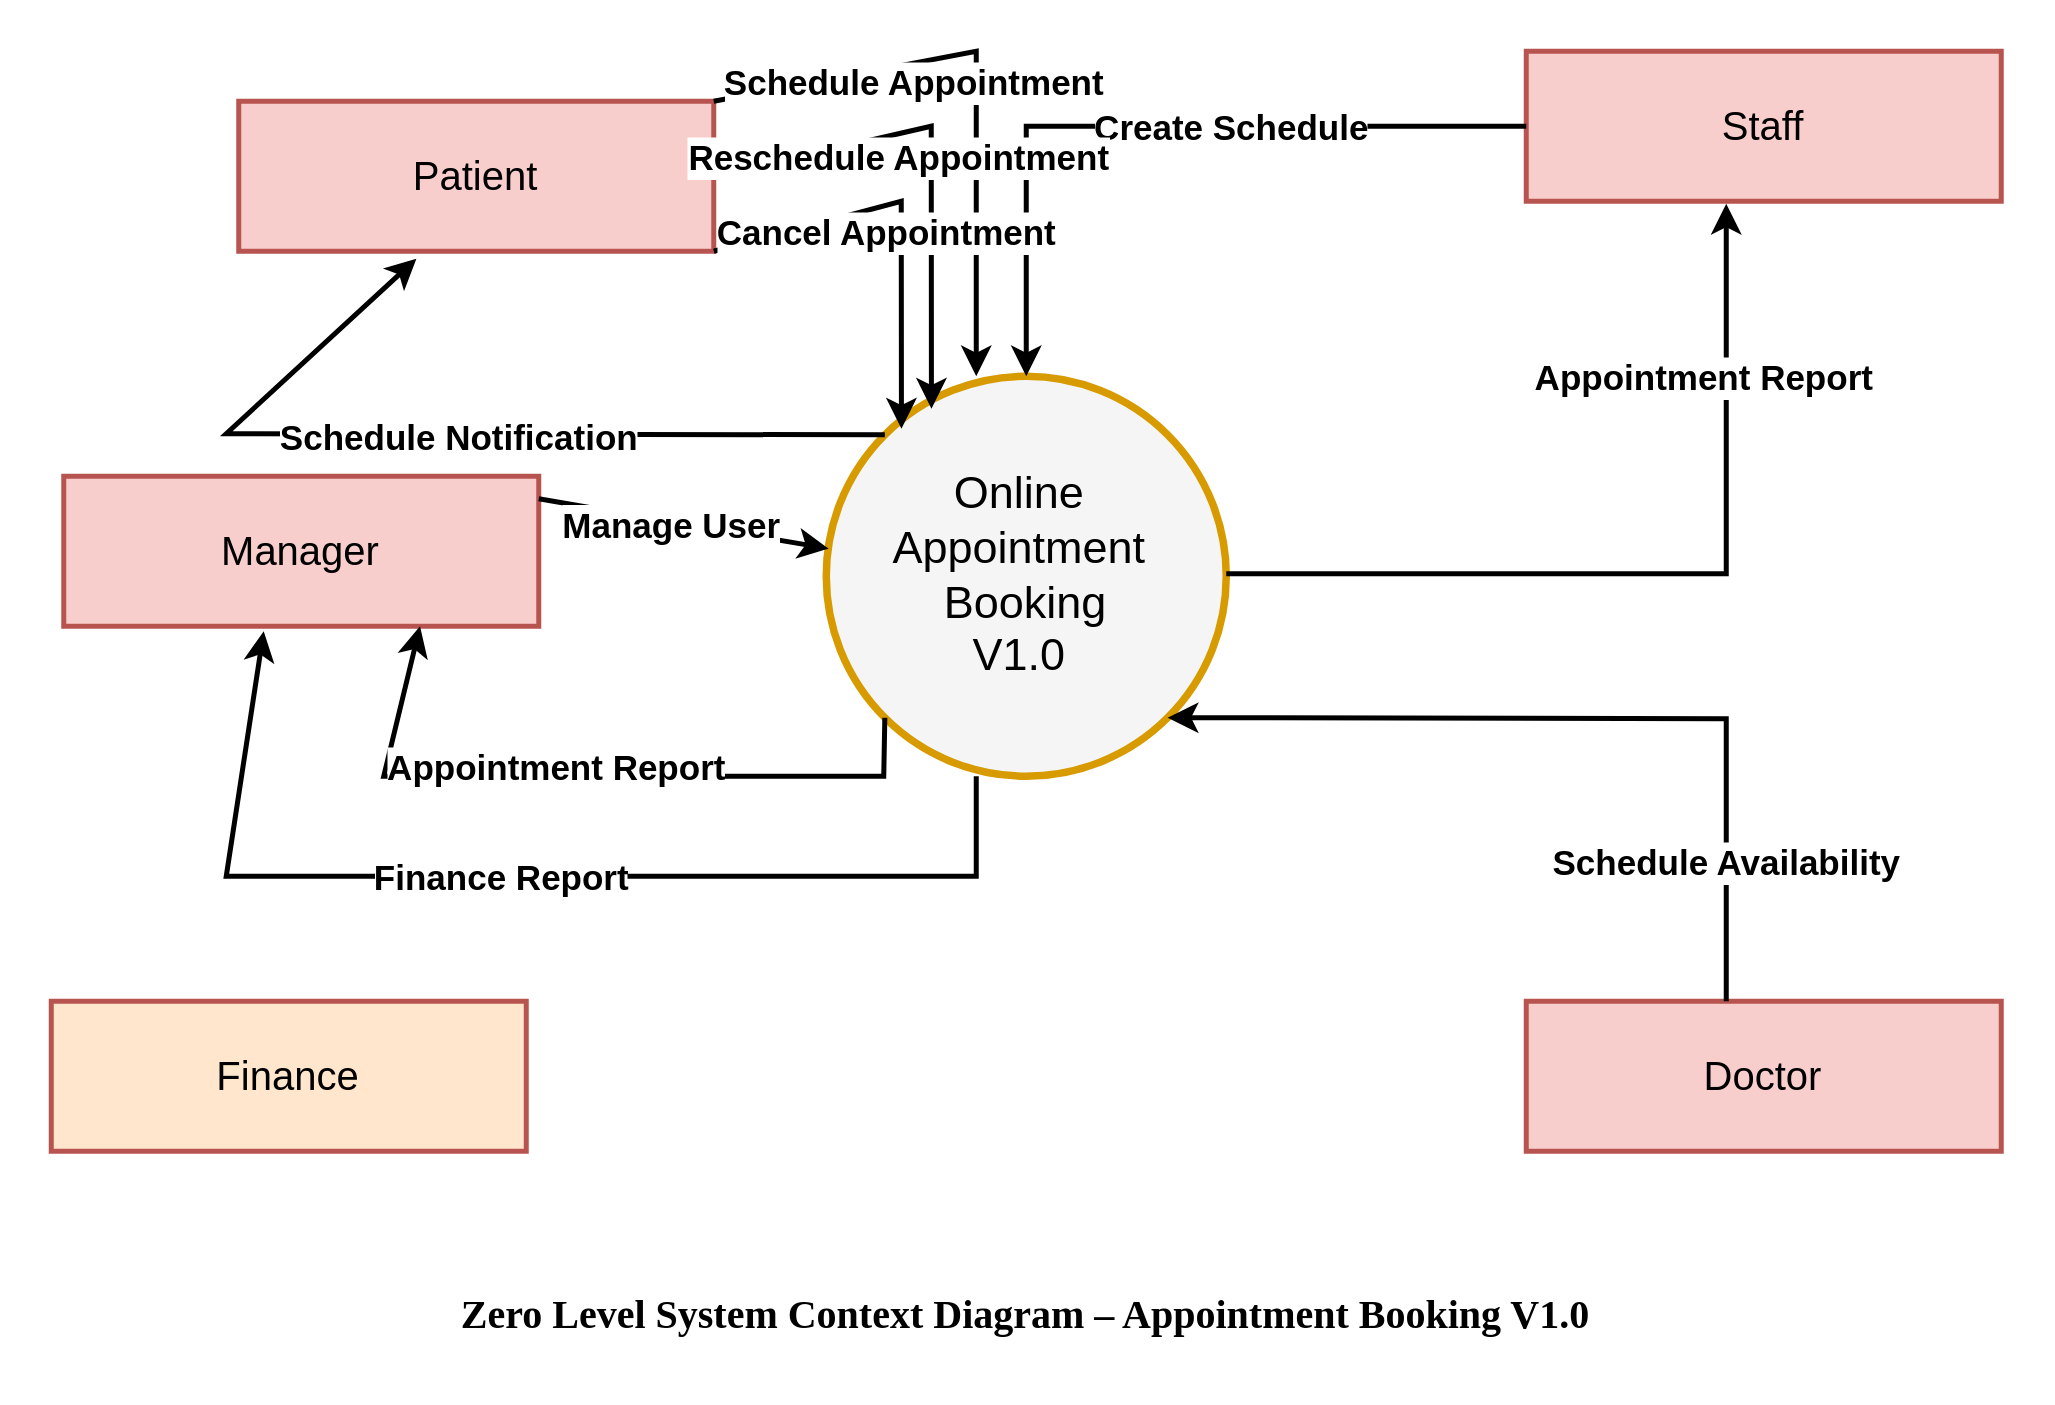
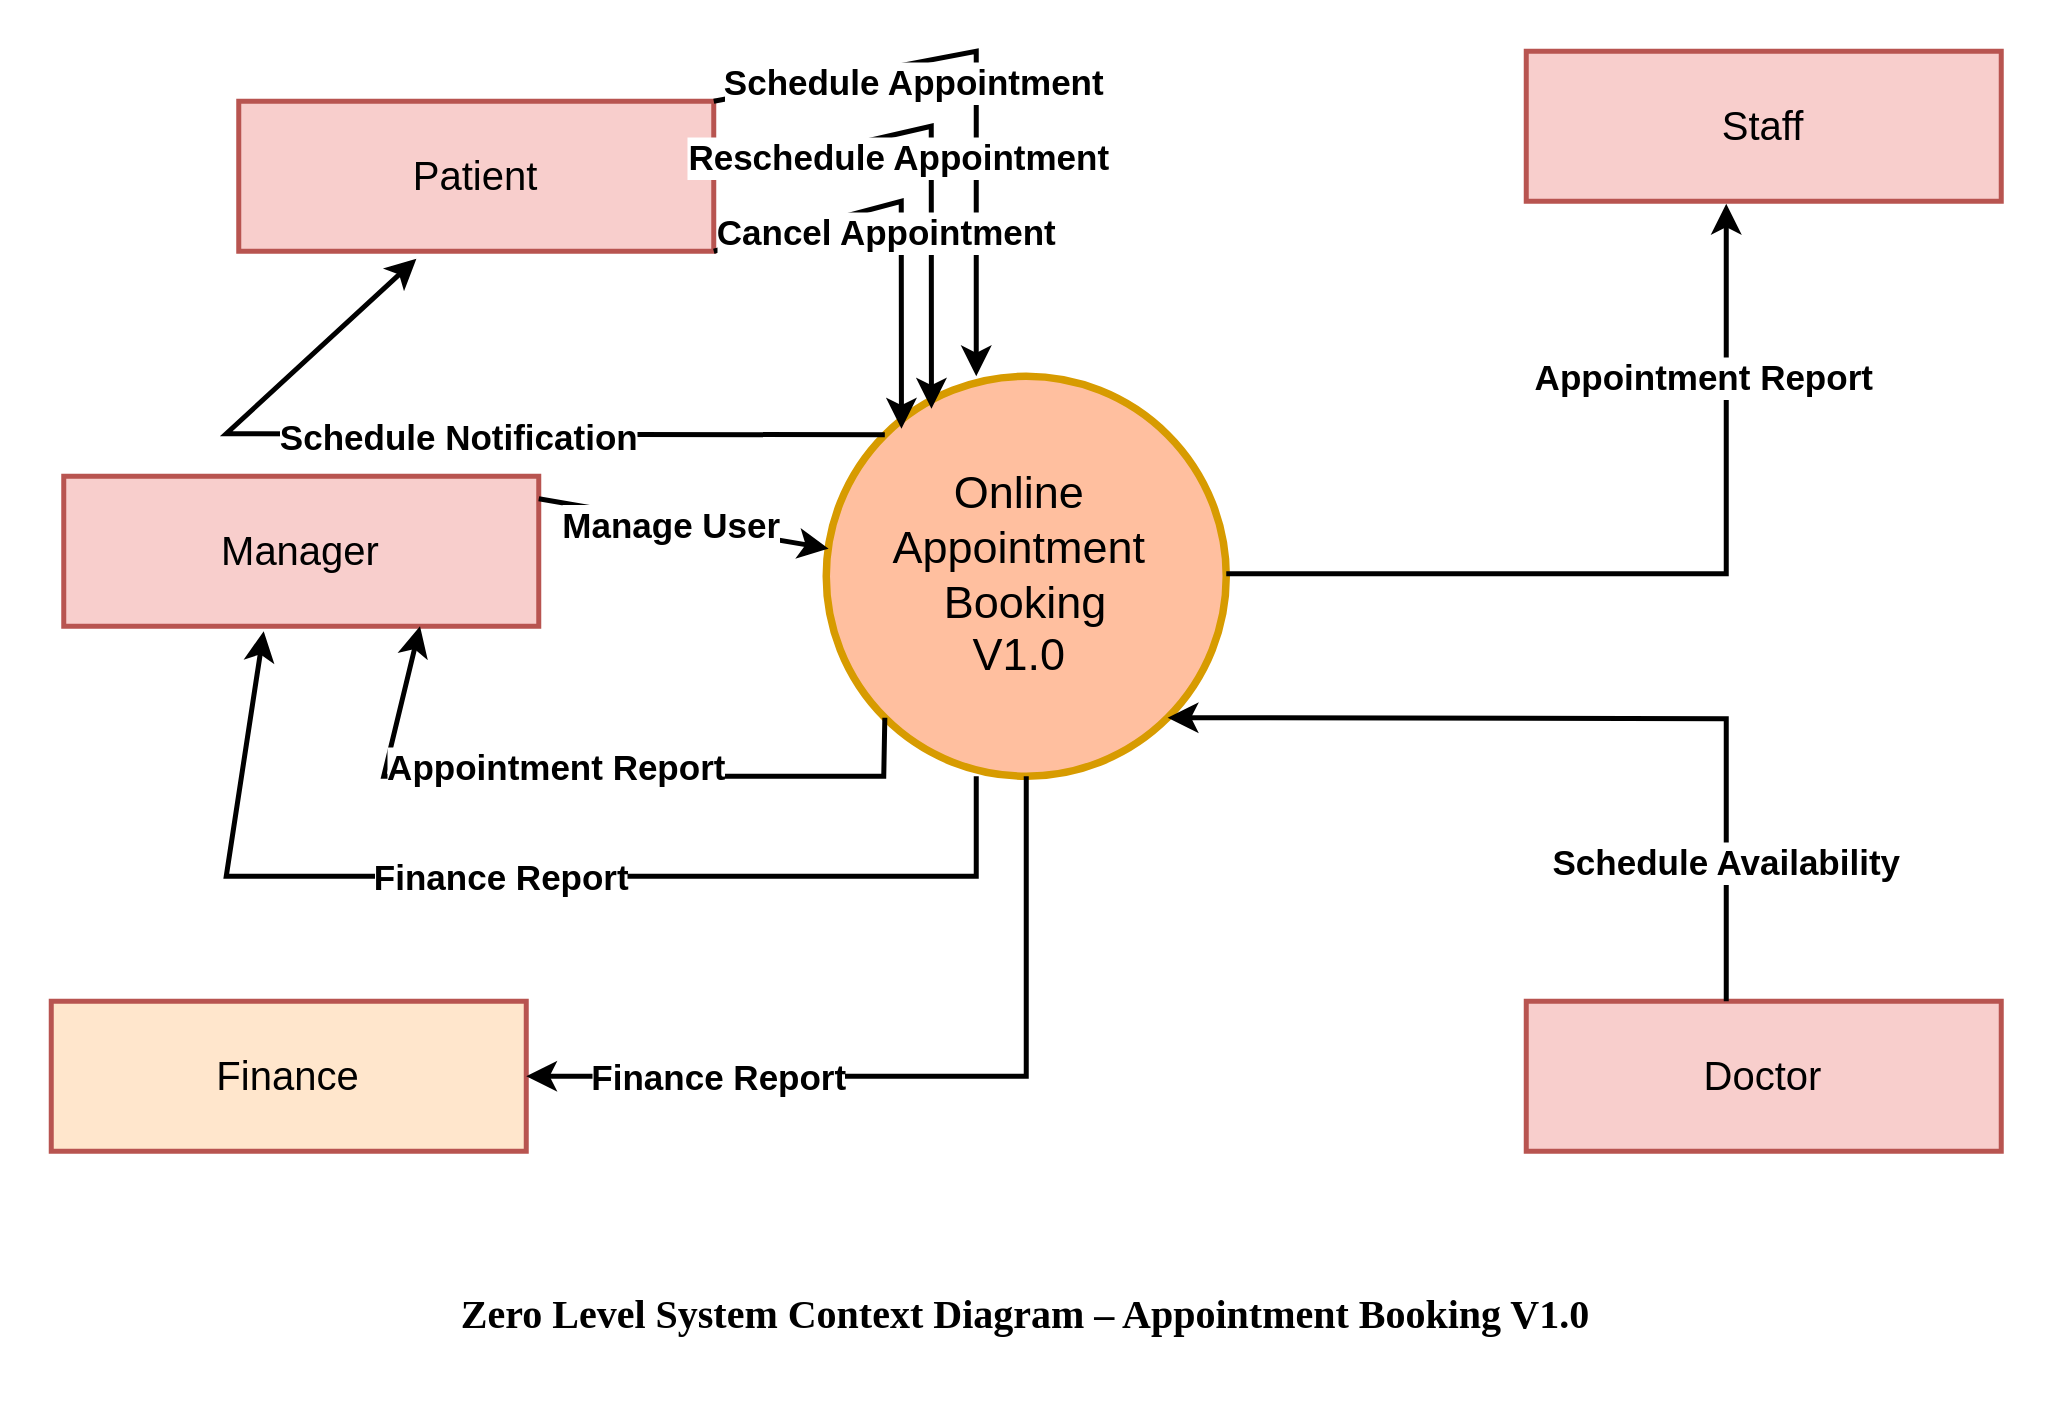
edge "Staff" -> "Online Appointment Booking V1.0": removed, label "Create Schedule"
node "Online Appointment Booking V1.0": fillcolor #f5f5f5 -> #ffbf9f
edge "Online Appointment Booking V1.0" -> "Finance": added, label "Finance Report"
